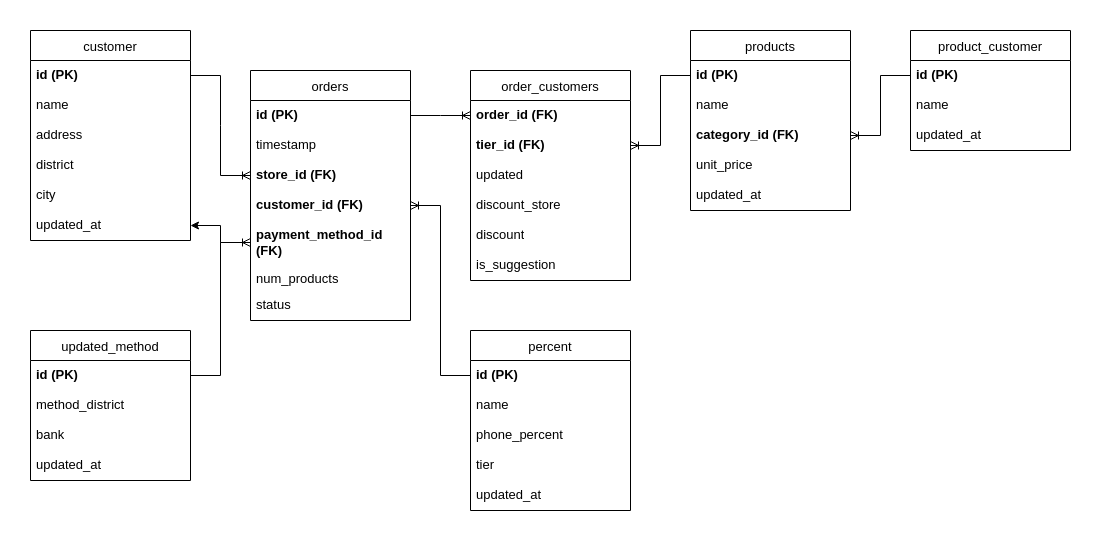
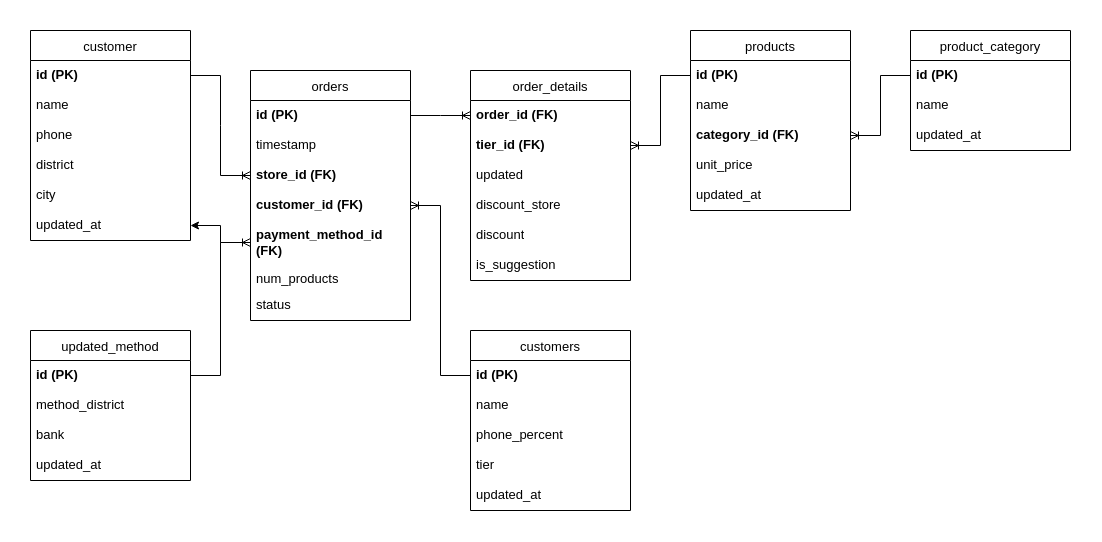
node "product_customer": label "product_customer" -> "product_category"
node "order_customers": label "order_customers" -> "order_details"
node "address": label "address" -> "phone"
node "percent": label "percent" -> "customers"
